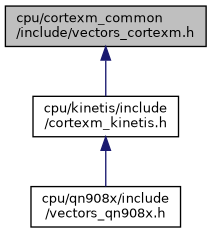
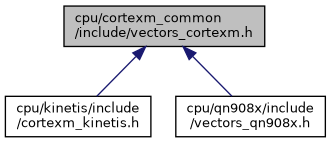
edge "cpu/qn908x/include /vectors_qn908x.h" -> "cpu/kinetis/include /cortexm_kinetis.h": now "cpu/qn908x/include /vectors_qn908x.h" -> "cpu/cortexm_common /include/vectors_cortexm.h"
